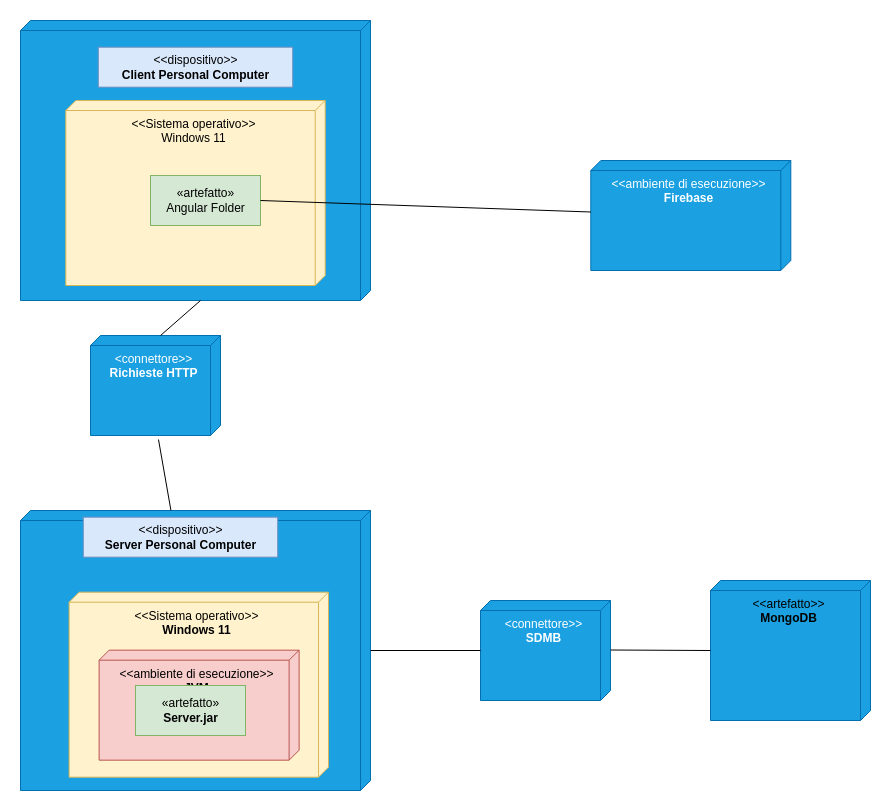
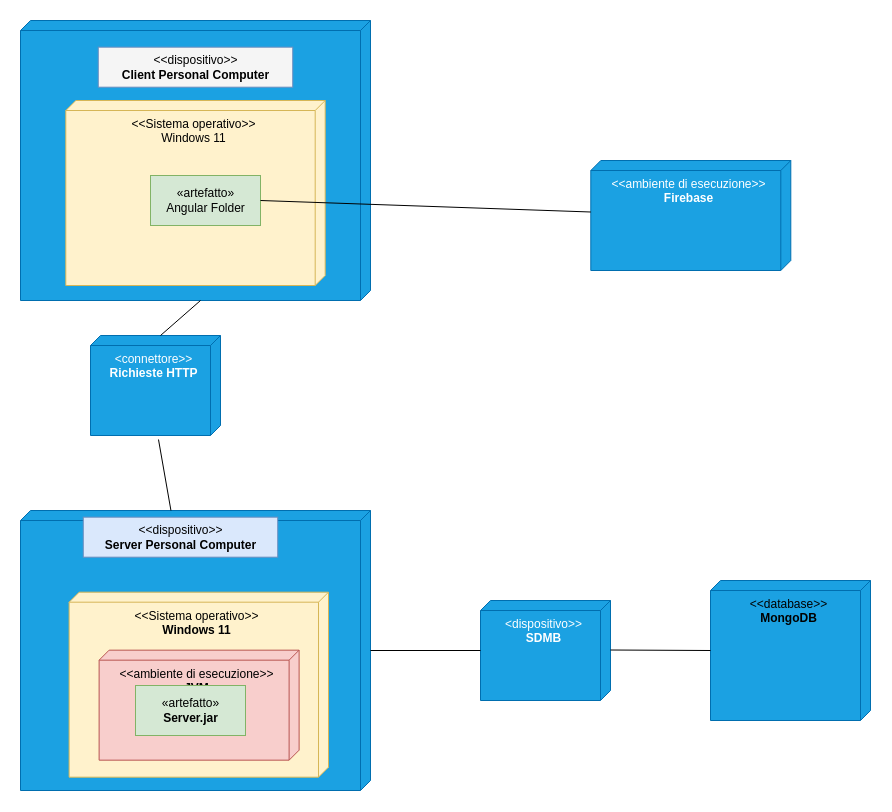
node "<<dispositivo>> Client Personal Computer": fillcolor #dae8fc -> #f5f5f5
node "<<artefatto>> MongoDB": label "<<artefatto>> MongoDB" -> "<<database>> MongoDB"
node "<connettore>> SDMB": label "<connettore>> SDMB" -> "<dispositivo>> SDMB"
